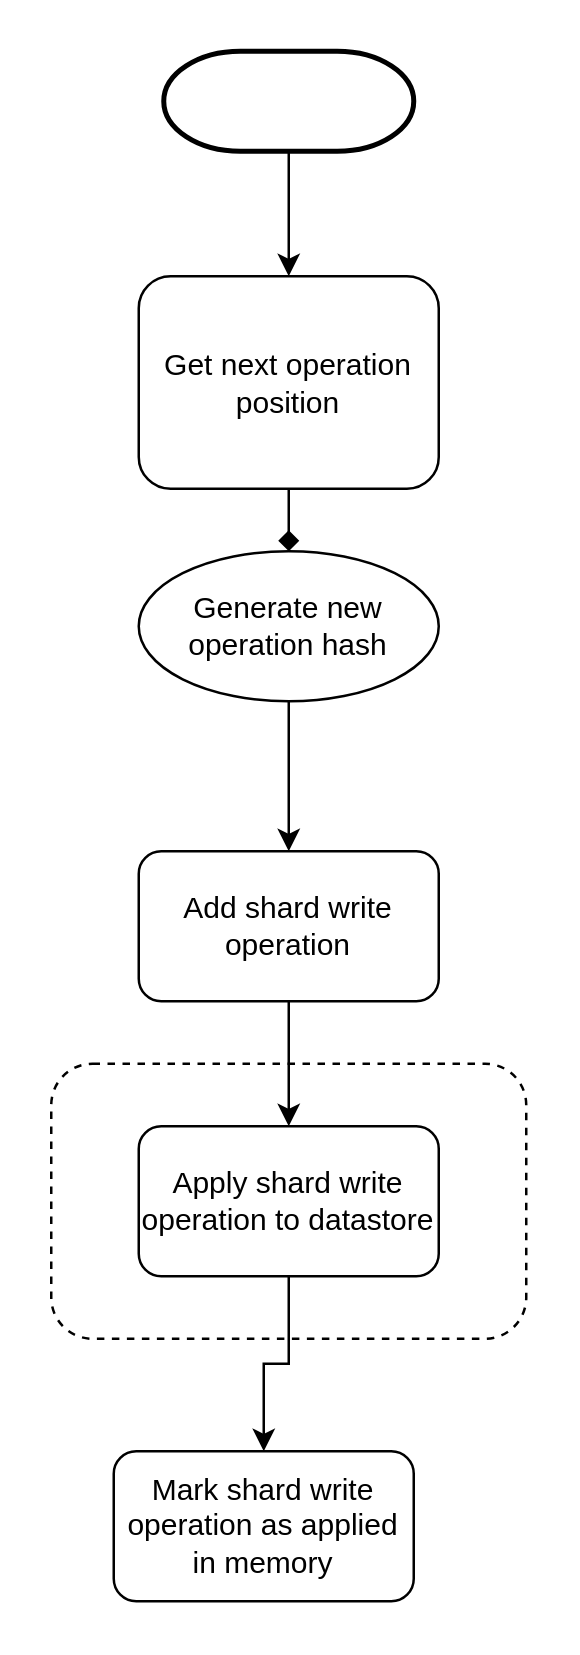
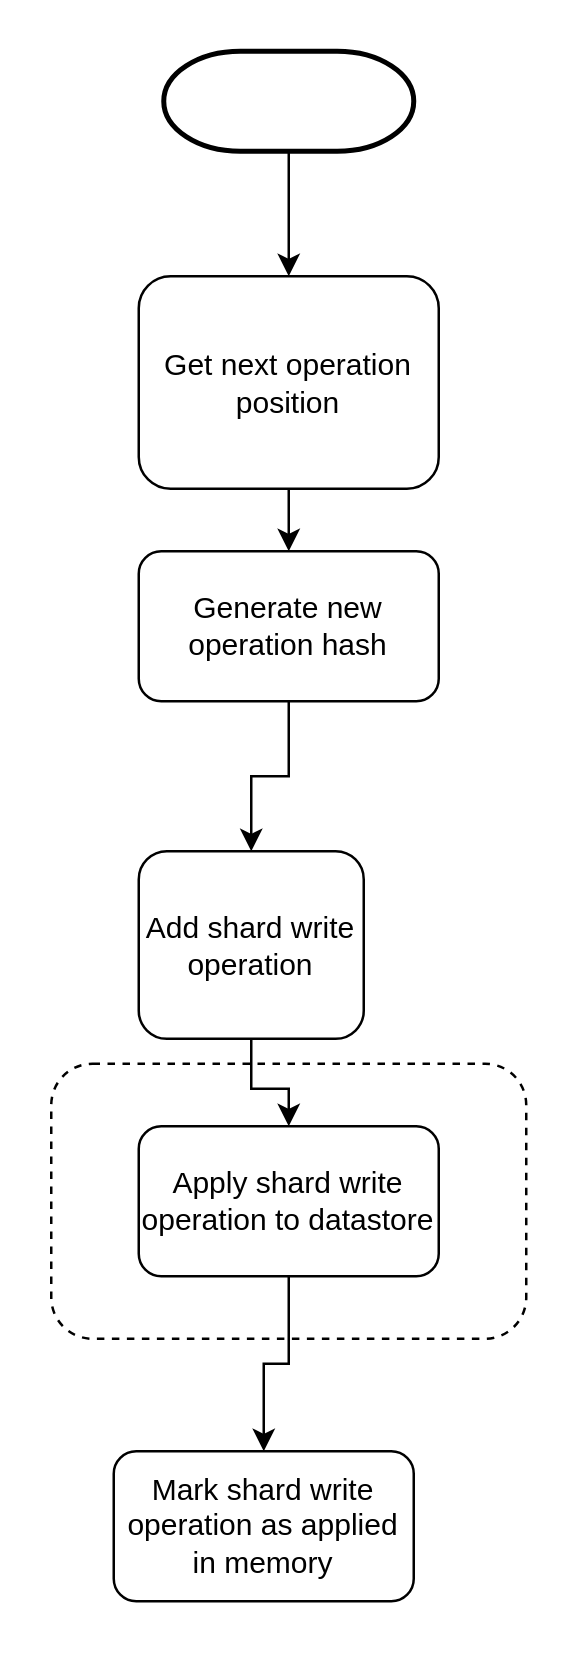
edge "Get next operation position" -> "Generate new operation hash": arrowhead diamond -> classic
node "Generate new operation hash": shape ellipse -> rounded rectangle
node "Add shard write operation": size 300x150 -> 225x188
